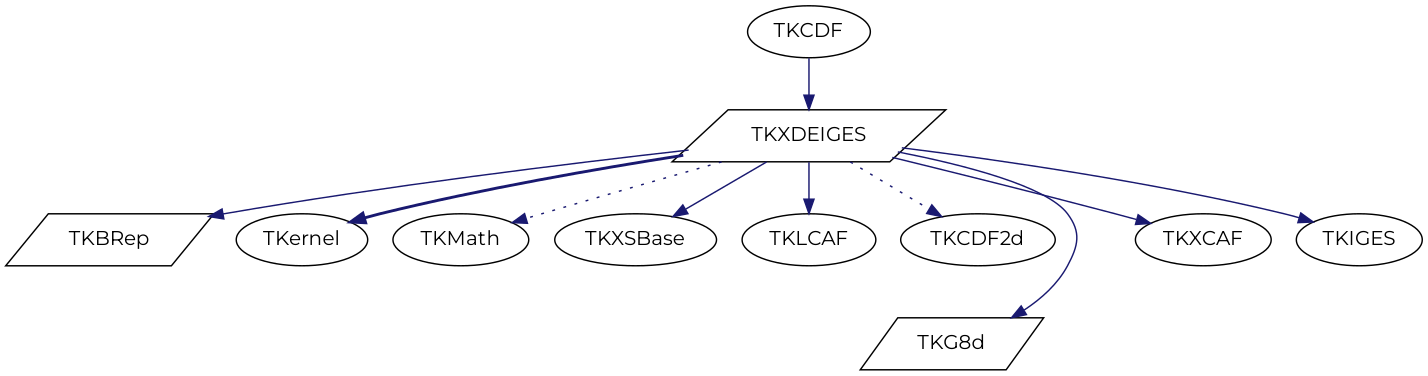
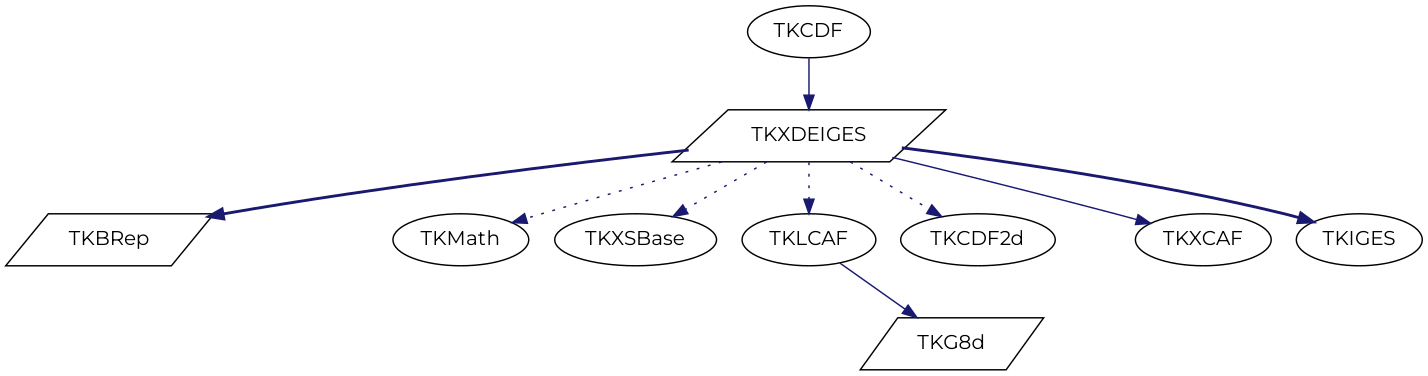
edge "TKXDEIGES" -> "TKIGES": style solid -> bold
edge "TKXDEIGES" -> "TKBRep": style solid -> bold
edge "TKXDEIGES" -> "TKLCAF": style solid -> dotted
edge "TKXDEIGES" -> "TKXSBase": style solid -> dotted
edge "TKXDEIGES" -> "TKG8d": now "TKLCAF" -> "TKG8d"
node "TKernel": removed
